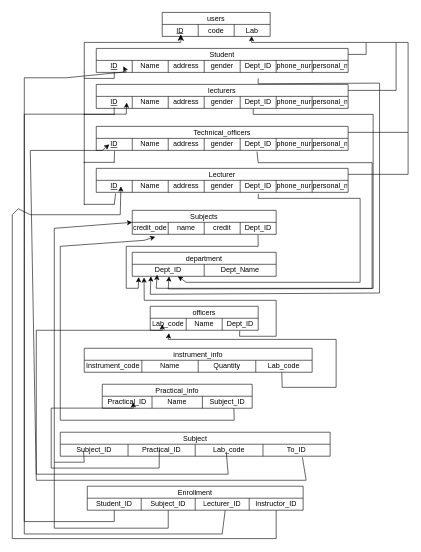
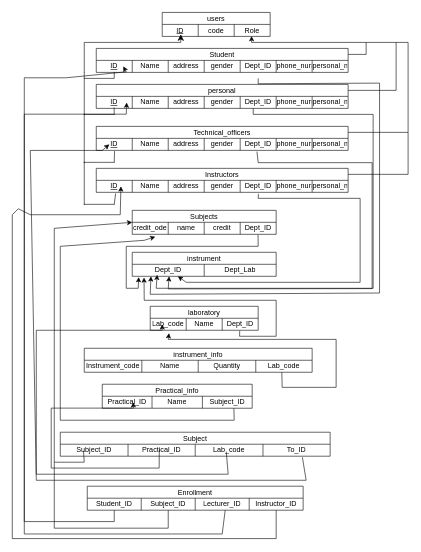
node "Lab": label "Lab" -> "Role"
node "lecturers": label "lecturers" -> "personal"
node "Lecturer": label "Lecturer" -> "Instructors"
node "department": label "department" -> "instrument"
node "Dept_Name": label "Dept_Name" -> "Dept_Lab"
node "officers": label "officers" -> "laboratory"
